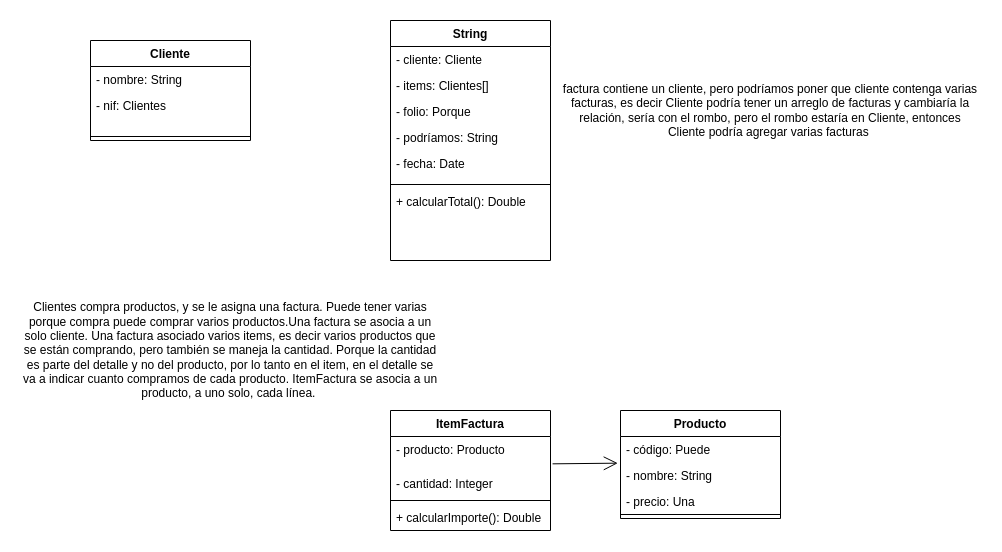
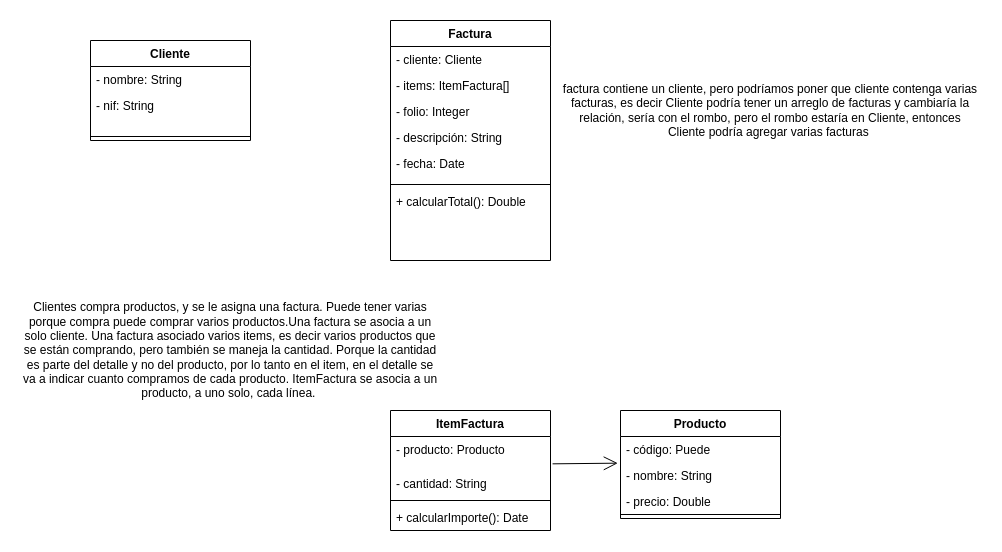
node "String": label "String" -> "Factura"
node "- items: Clientes[]": label "- items: Clientes[]" -> "- items: ItemFactura[]"
node "- nif: Clientes": label "- nif: Clientes" -> "- nif: String"
node "- folio: Porque": label "- folio: Porque" -> "- folio: Integer"
node "- podríamos: String": label "- podríamos: String" -> "- descripción: String"
node "- cantidad: Integer": label "- cantidad: Integer" -> "- cantidad: String"
node "- precio: Una": label "- precio: Una" -> "- precio: Double"
node "+ calcularImporte(): Double": label "+ calcularImporte(): Double" -> "+ calcularImporte(): Date"
